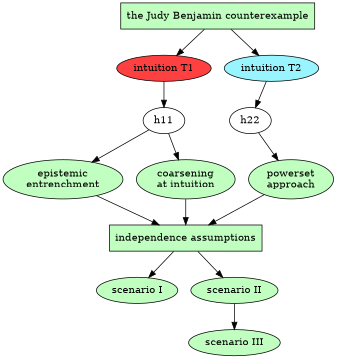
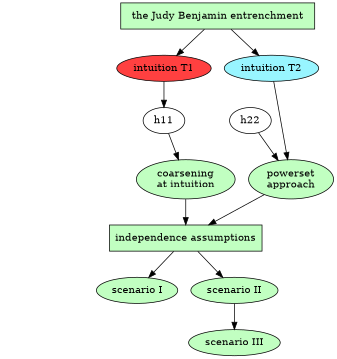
node "the Judy Benjamin counterexample": label "the Judy Benjamin counterexample" -> "the Judy Benjamin entrenchment"
edge "intuition T2" -> "h22": now "intuition T2" -> "powerset approach"
node "epistemic entrenchment": removed
